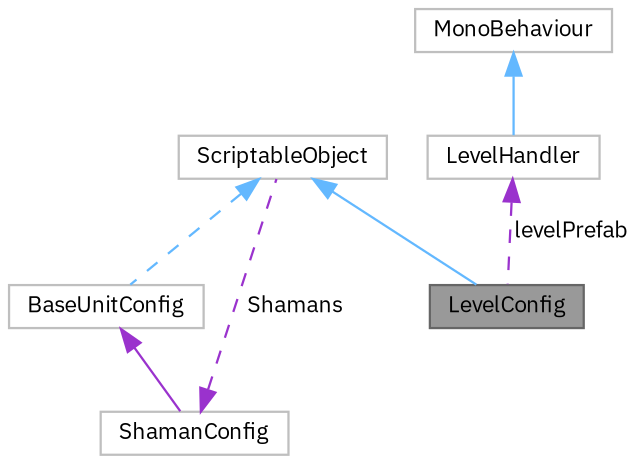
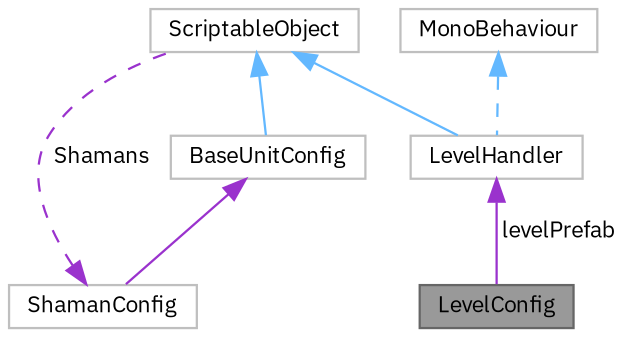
edge "LevelHandler" -> "MonoBehaviour": style solid -> dashed
edge "LevelConfig" -> "ScriptableObject": now "LevelHandler" -> "ScriptableObject"
edge "BaseUnitConfig" -> "ScriptableObject": style dashed -> solid
edge "LevelConfig" -> "LevelHandler": style dashed -> solid
